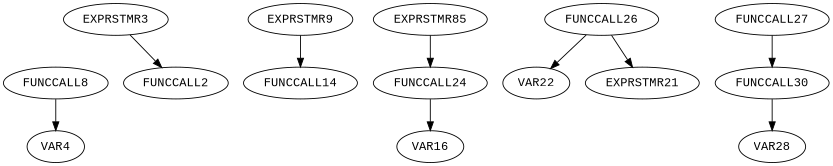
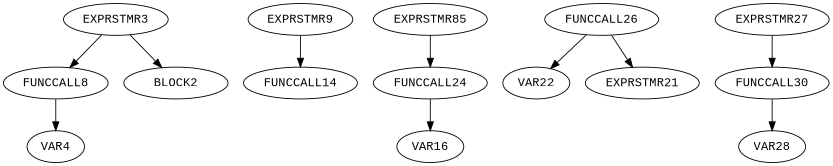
node "FUNCCALL27": label "FUNCCALL27" -> "EXPRSTMR27"
edge "EXPRSTMR3" -> "FUNCCALL8": added
node "FUNCCALL2": label "FUNCCALL2" -> "BLOCK2"
